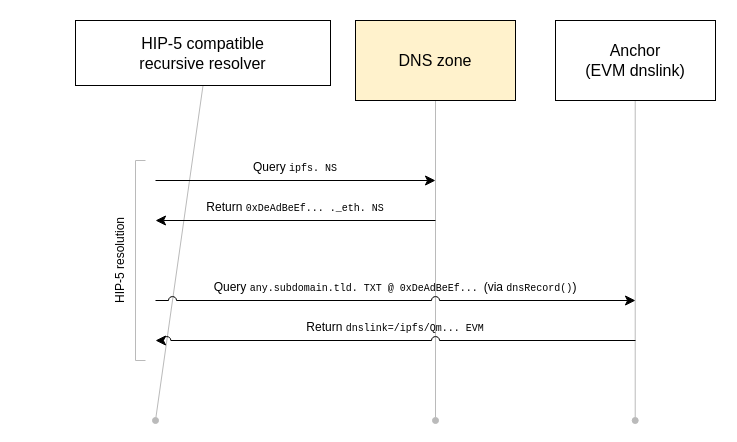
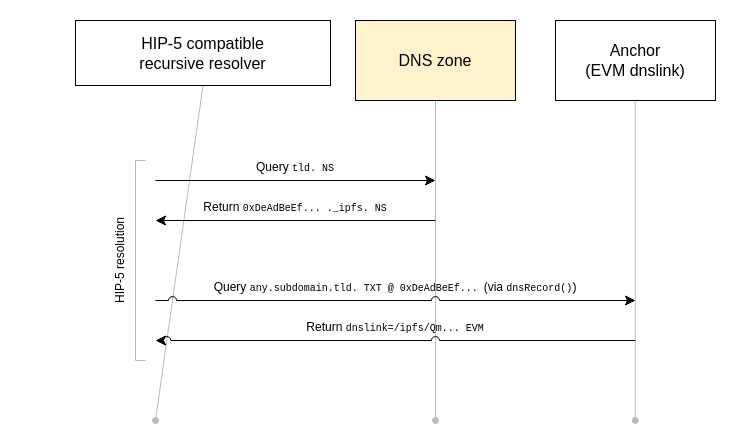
node "Query ipfs. NS": label "Query ipfs. NS" -> "Query tld. NS"
node "Return 0xDeAdBeEf... ._eth. NS": label "Return 0xDeAdBeEf... ._eth. NS" -> "Return 0xDeAdBeEf... ._ipfs. NS"
